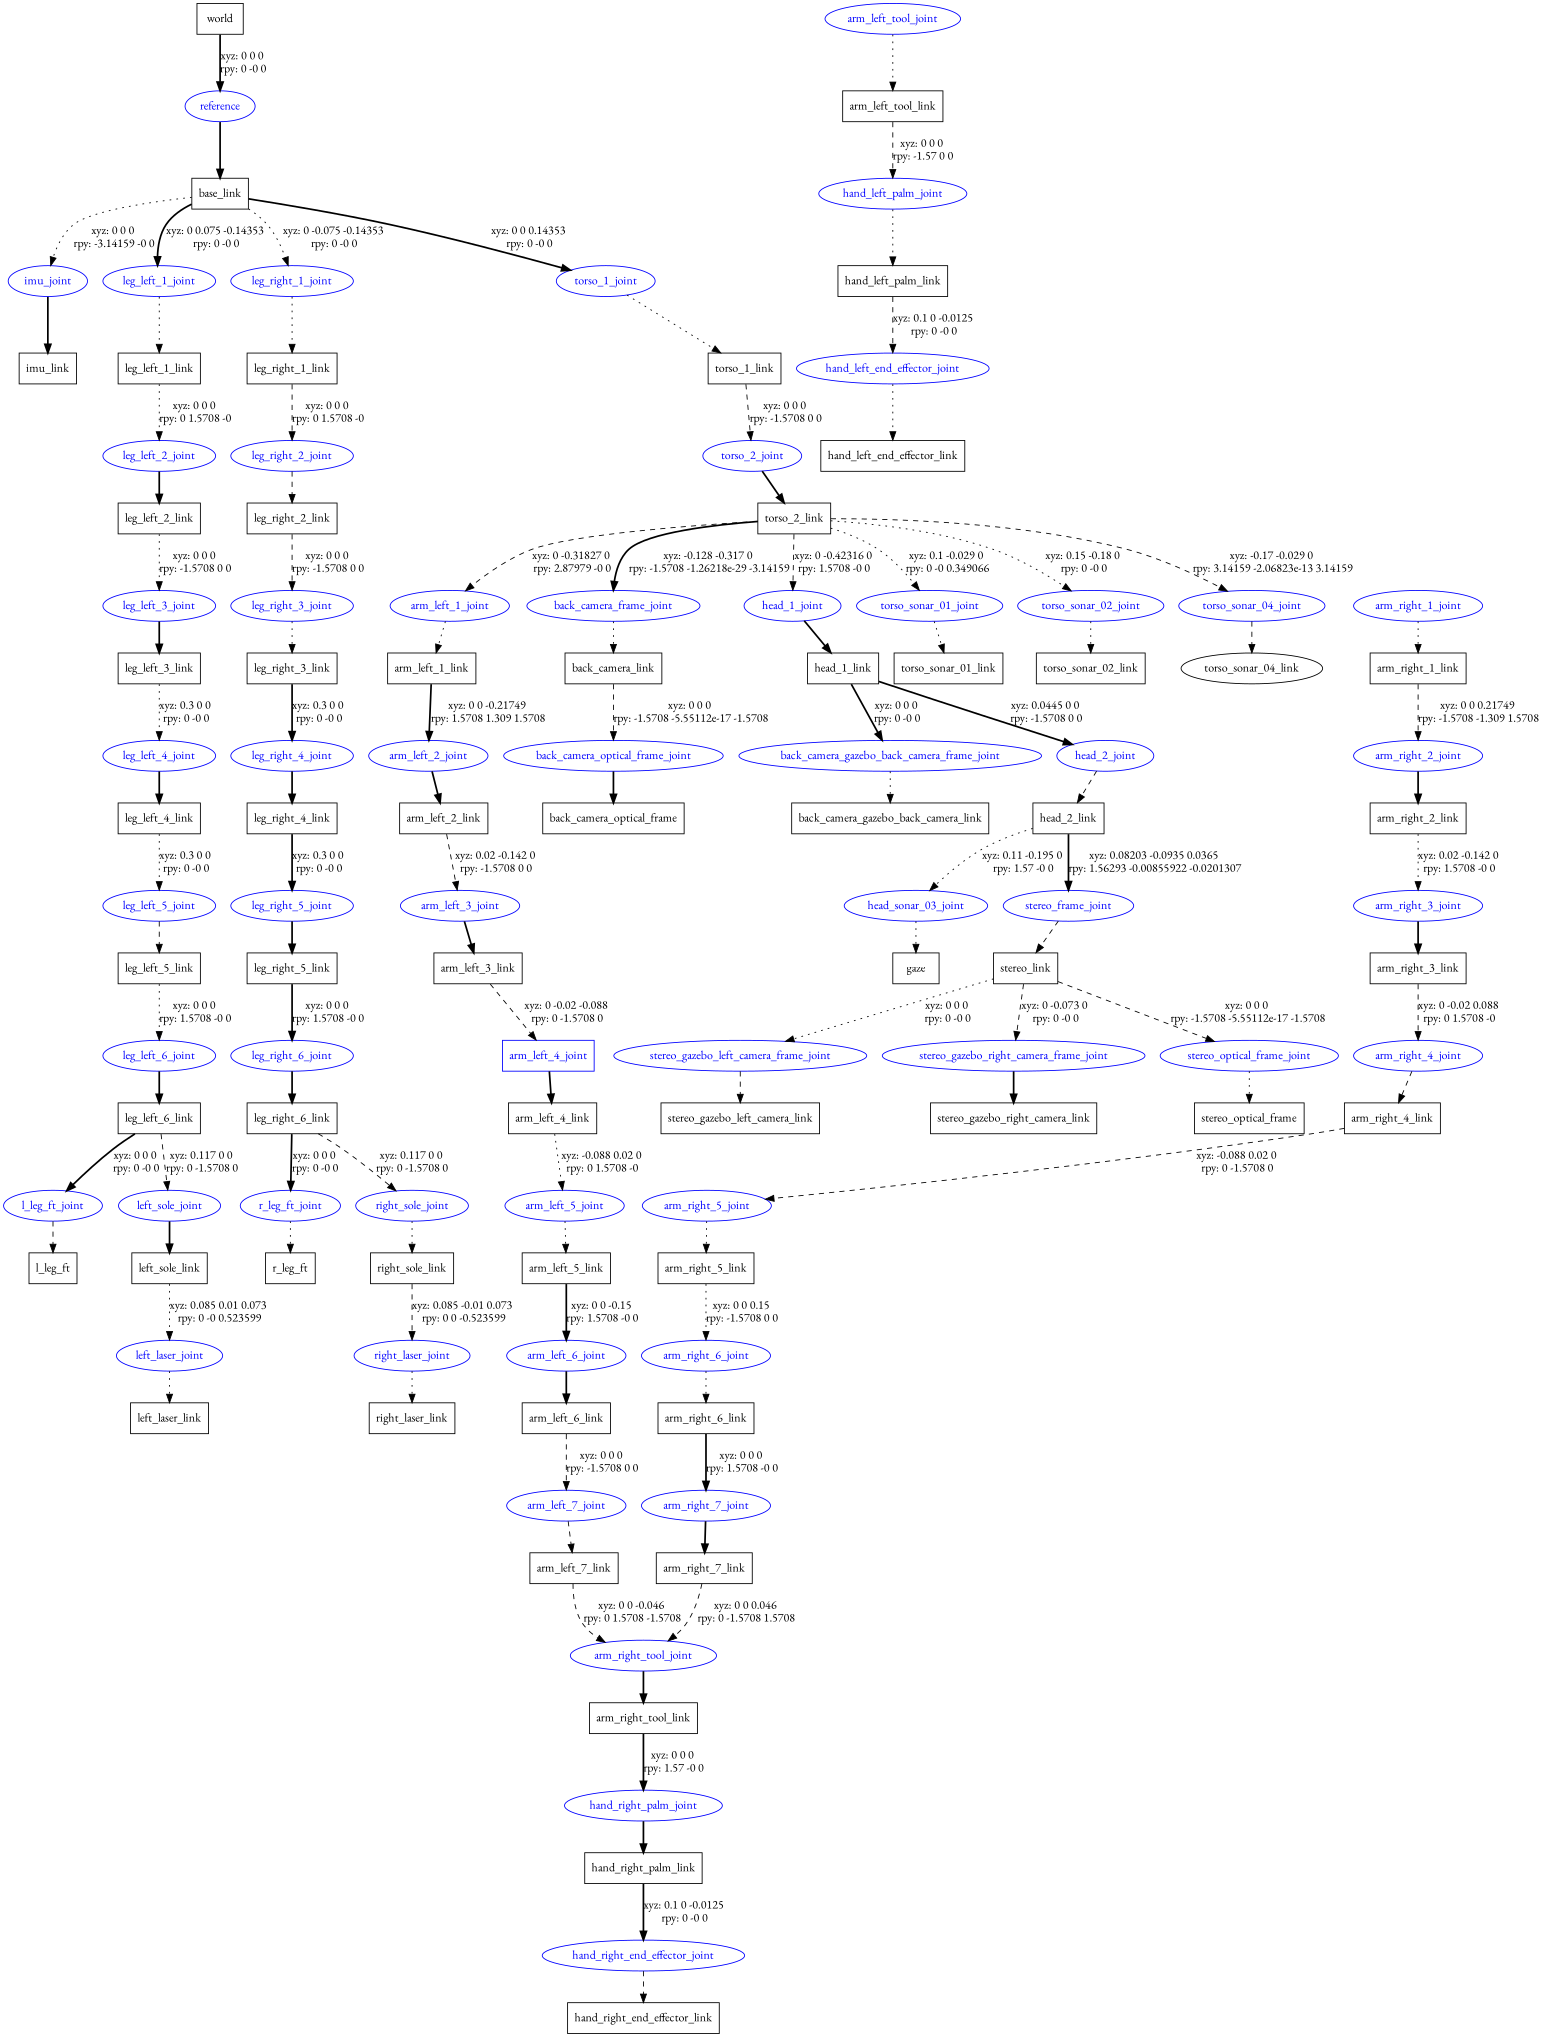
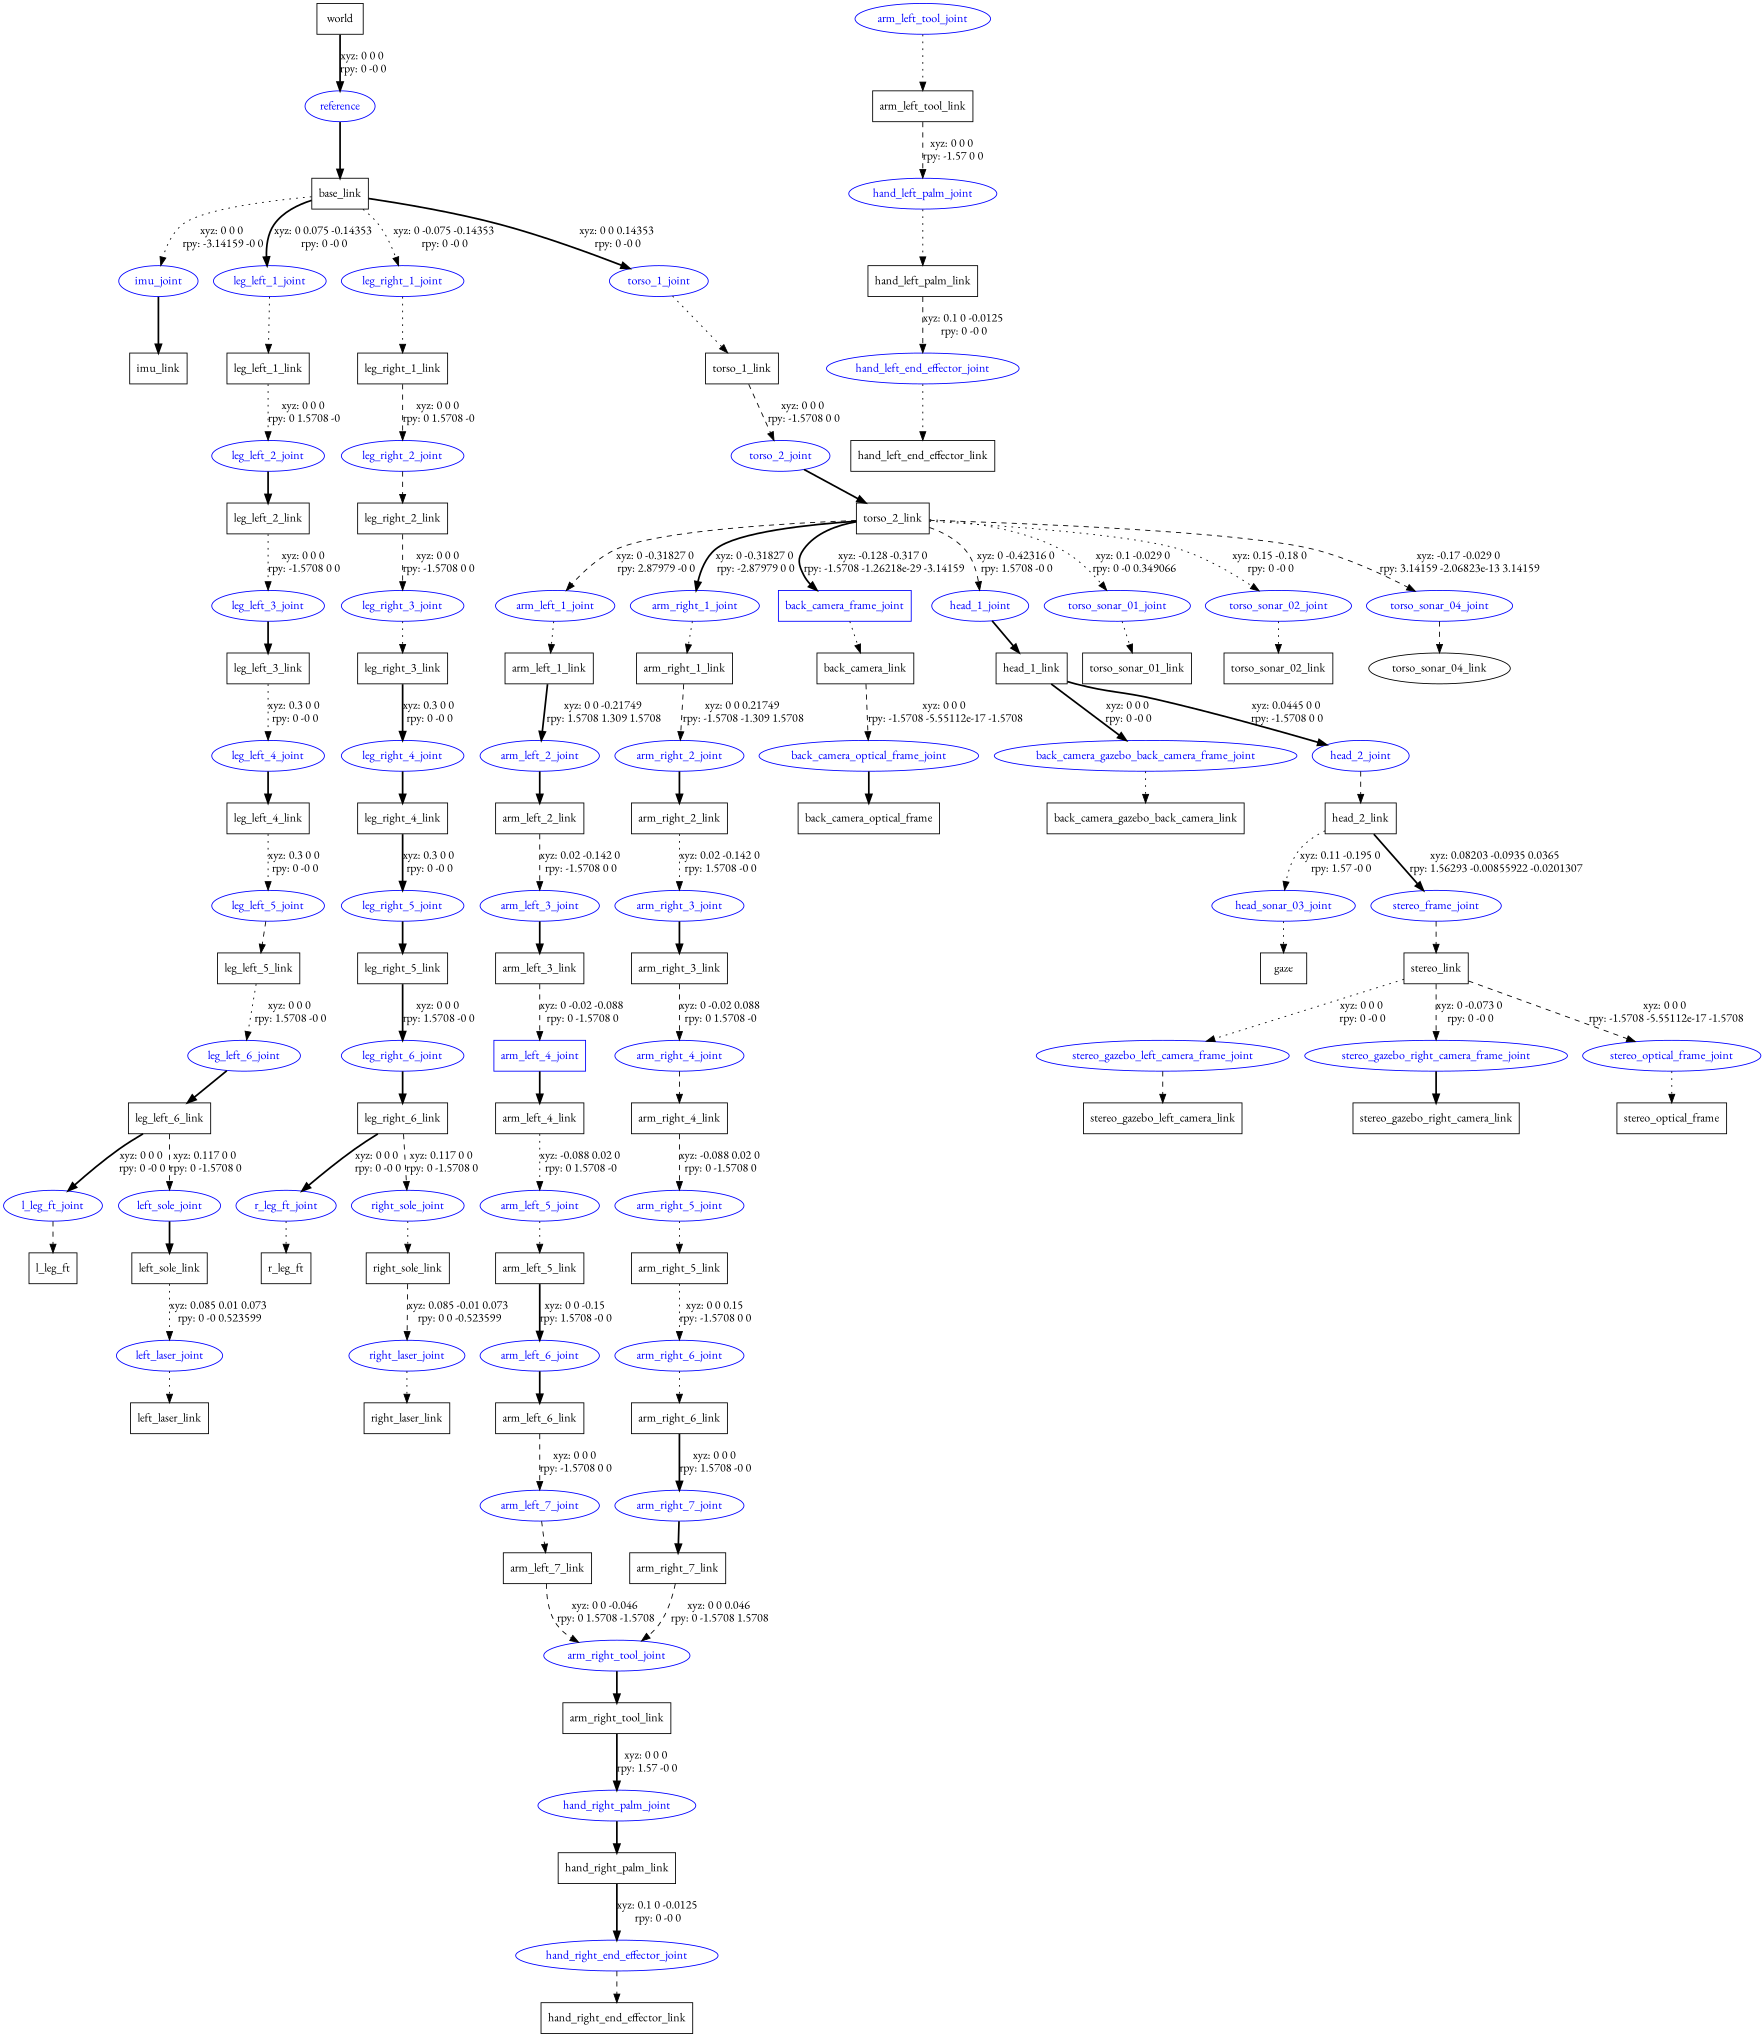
edge "torso_2_link" -> "arm_right_1_joint": added, label "xyz: 0 -0.31827 0 rpy: -2.87979 0 0"
node "back_camera_frame_joint": shape ellipse -> box
